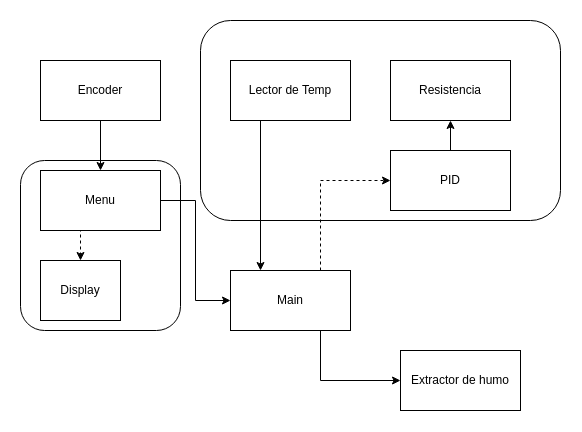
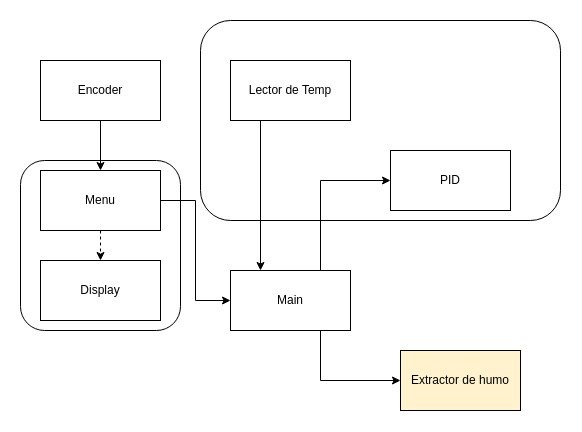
node "Resistencia": removed
edge "PID" -> "Resistencia": removed
edge "Main" -> "PID": style dashed -> solid
node "Display": size 80x60 -> 120x60
node "Extractor de humo": fillcolor #ffffff -> #fff2cc
